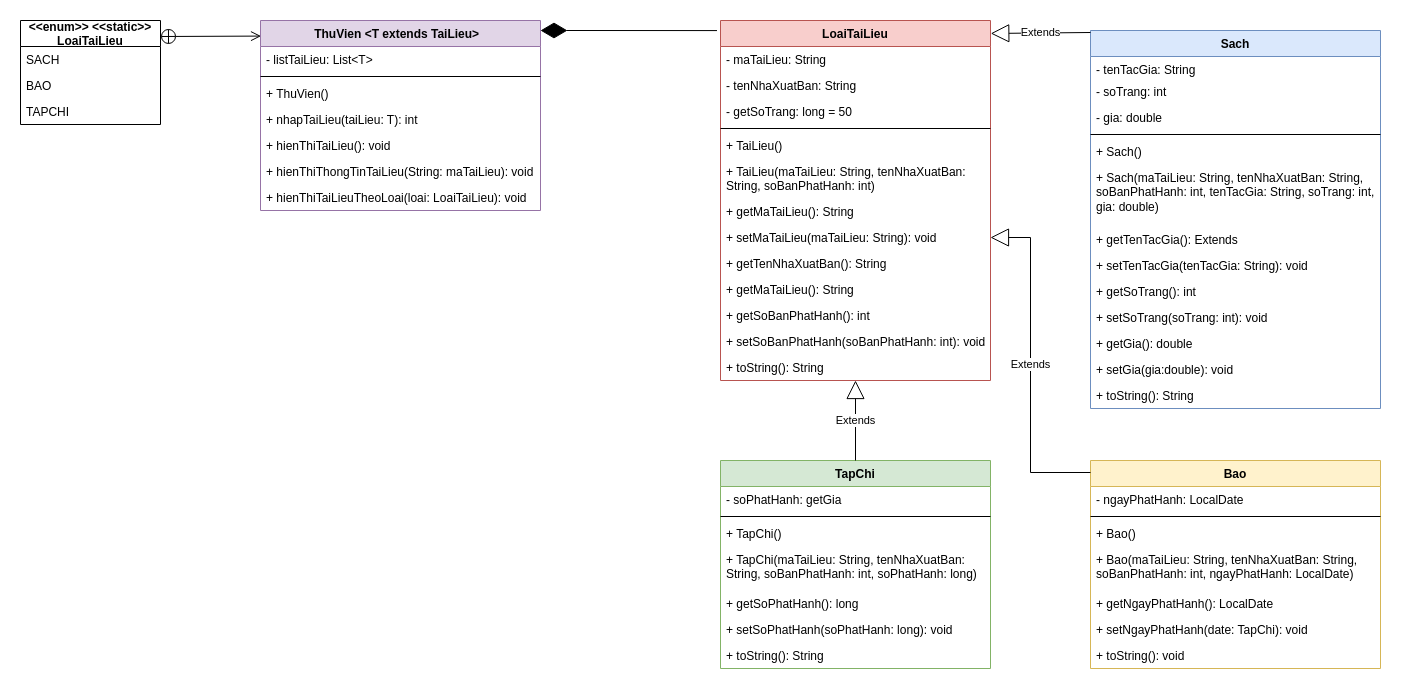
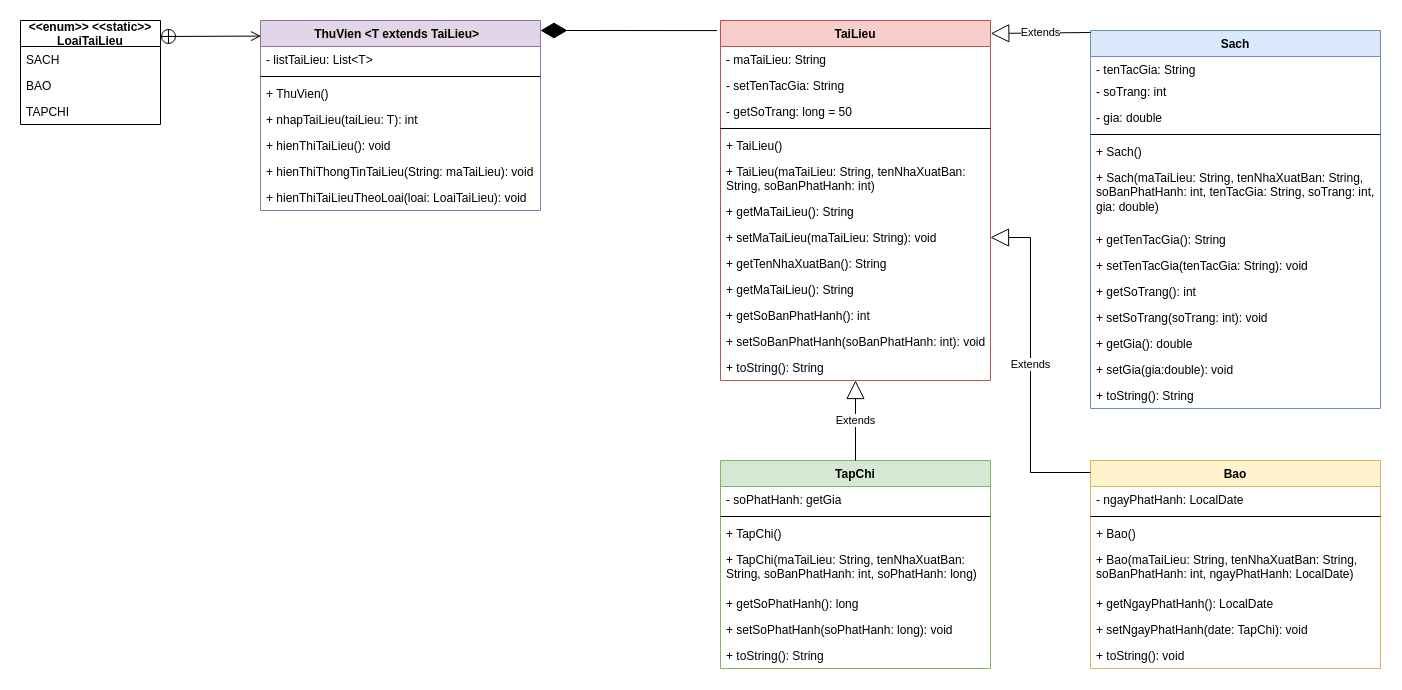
node "LoaiTaiLieu": label "LoaiTaiLieu" -> "TaiLieu"
node "- tenNhaXuatBan: String": label "- tenNhaXuatBan: String" -> "- setTenTacGia: String"
node "+ getTenTacGia(): Extends": label "+ getTenTacGia(): Extends" -> "+ getTenTacGia(): String"
